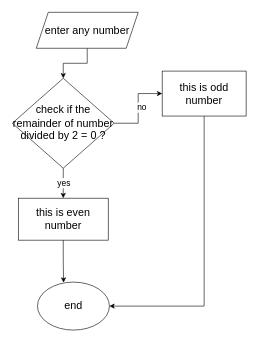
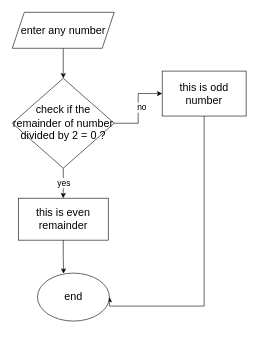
node "enter any number": moved (87, 30) -> (63, 30)
node "this is even number": label "this is even number" -> "this is even remainder"
node "end": moved (74, 306) -> (74, 297)
